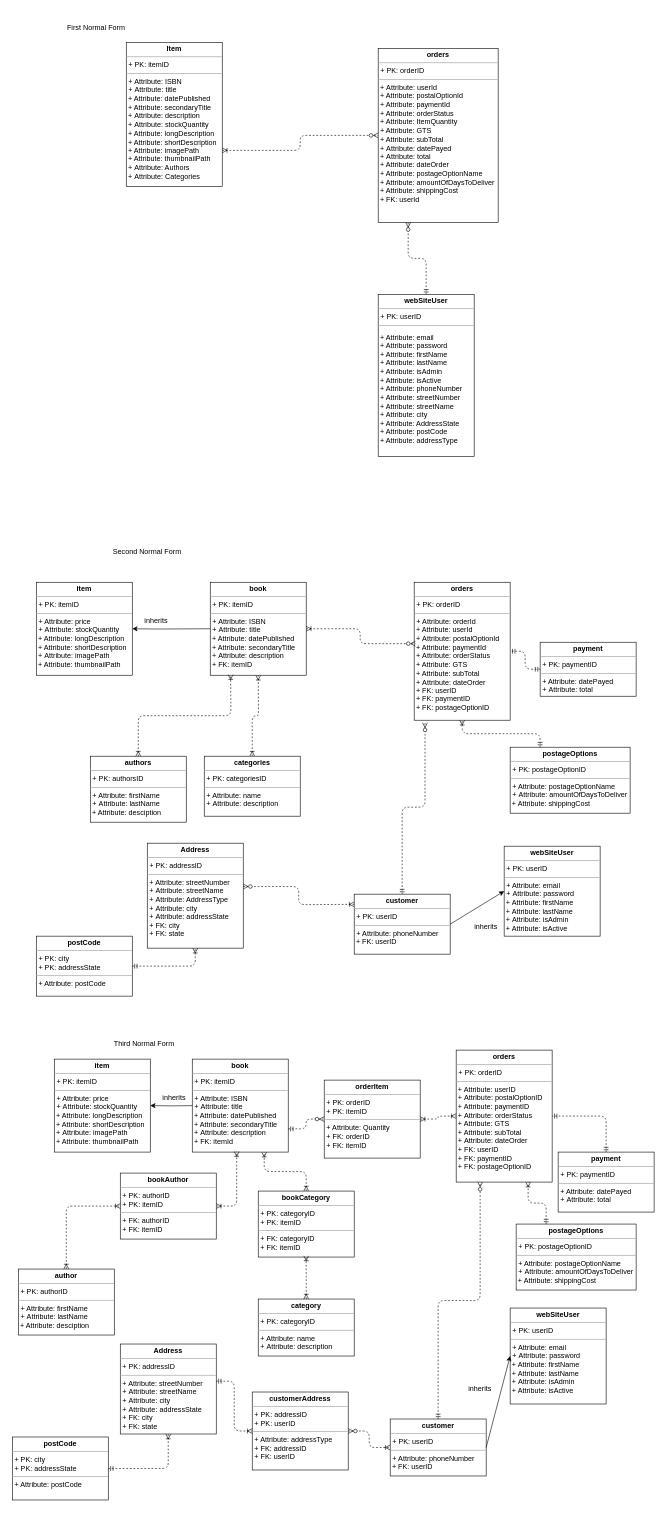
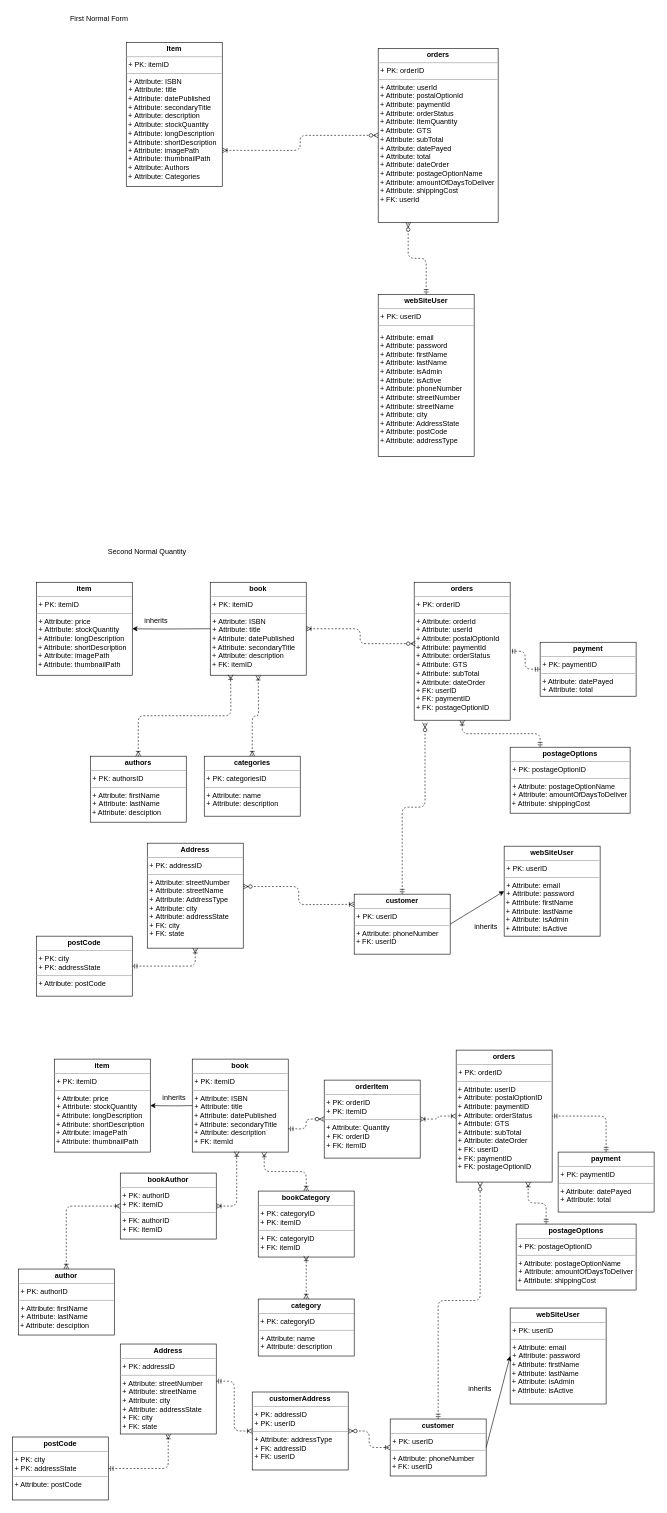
node "First Normal Form": moved (96, 27) -> (99, 18)
node "Second Normal Form": label "Second Normal Form" -> "Second Normal Quantity"
node "Third Normal Form": removed
